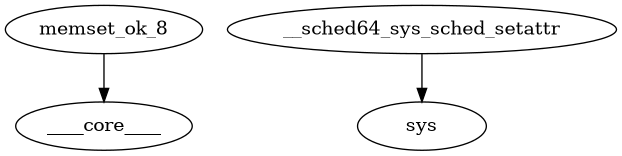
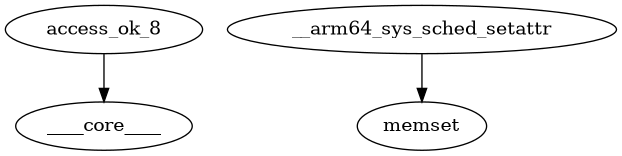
node "memset_ok_8": label "memset_ok_8" -> "access_ok_8"
node "__sched64_sys_sched_setattr": label "__sched64_sys_sched_setattr" -> "__arm64_sys_sched_setattr"
node "sys": label "sys" -> "memset"
